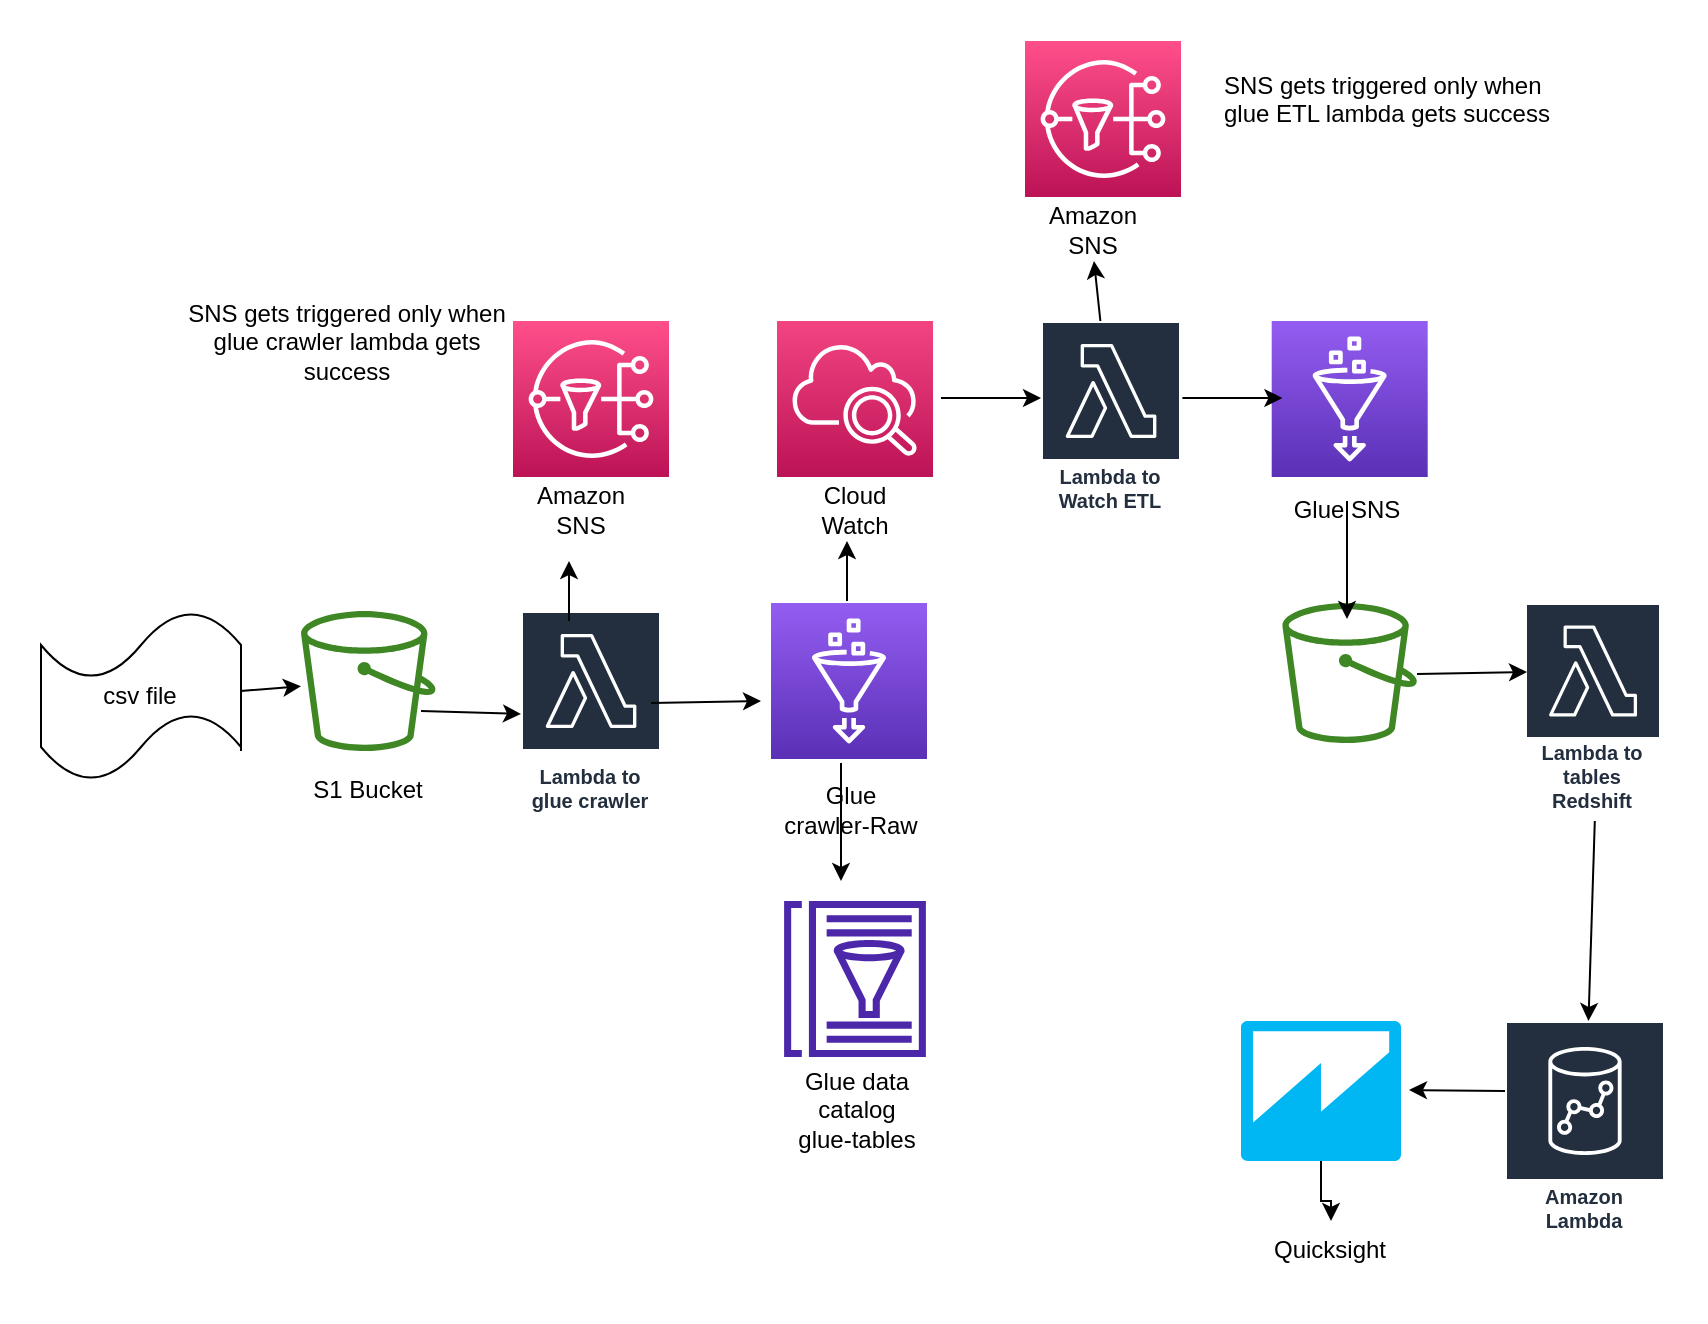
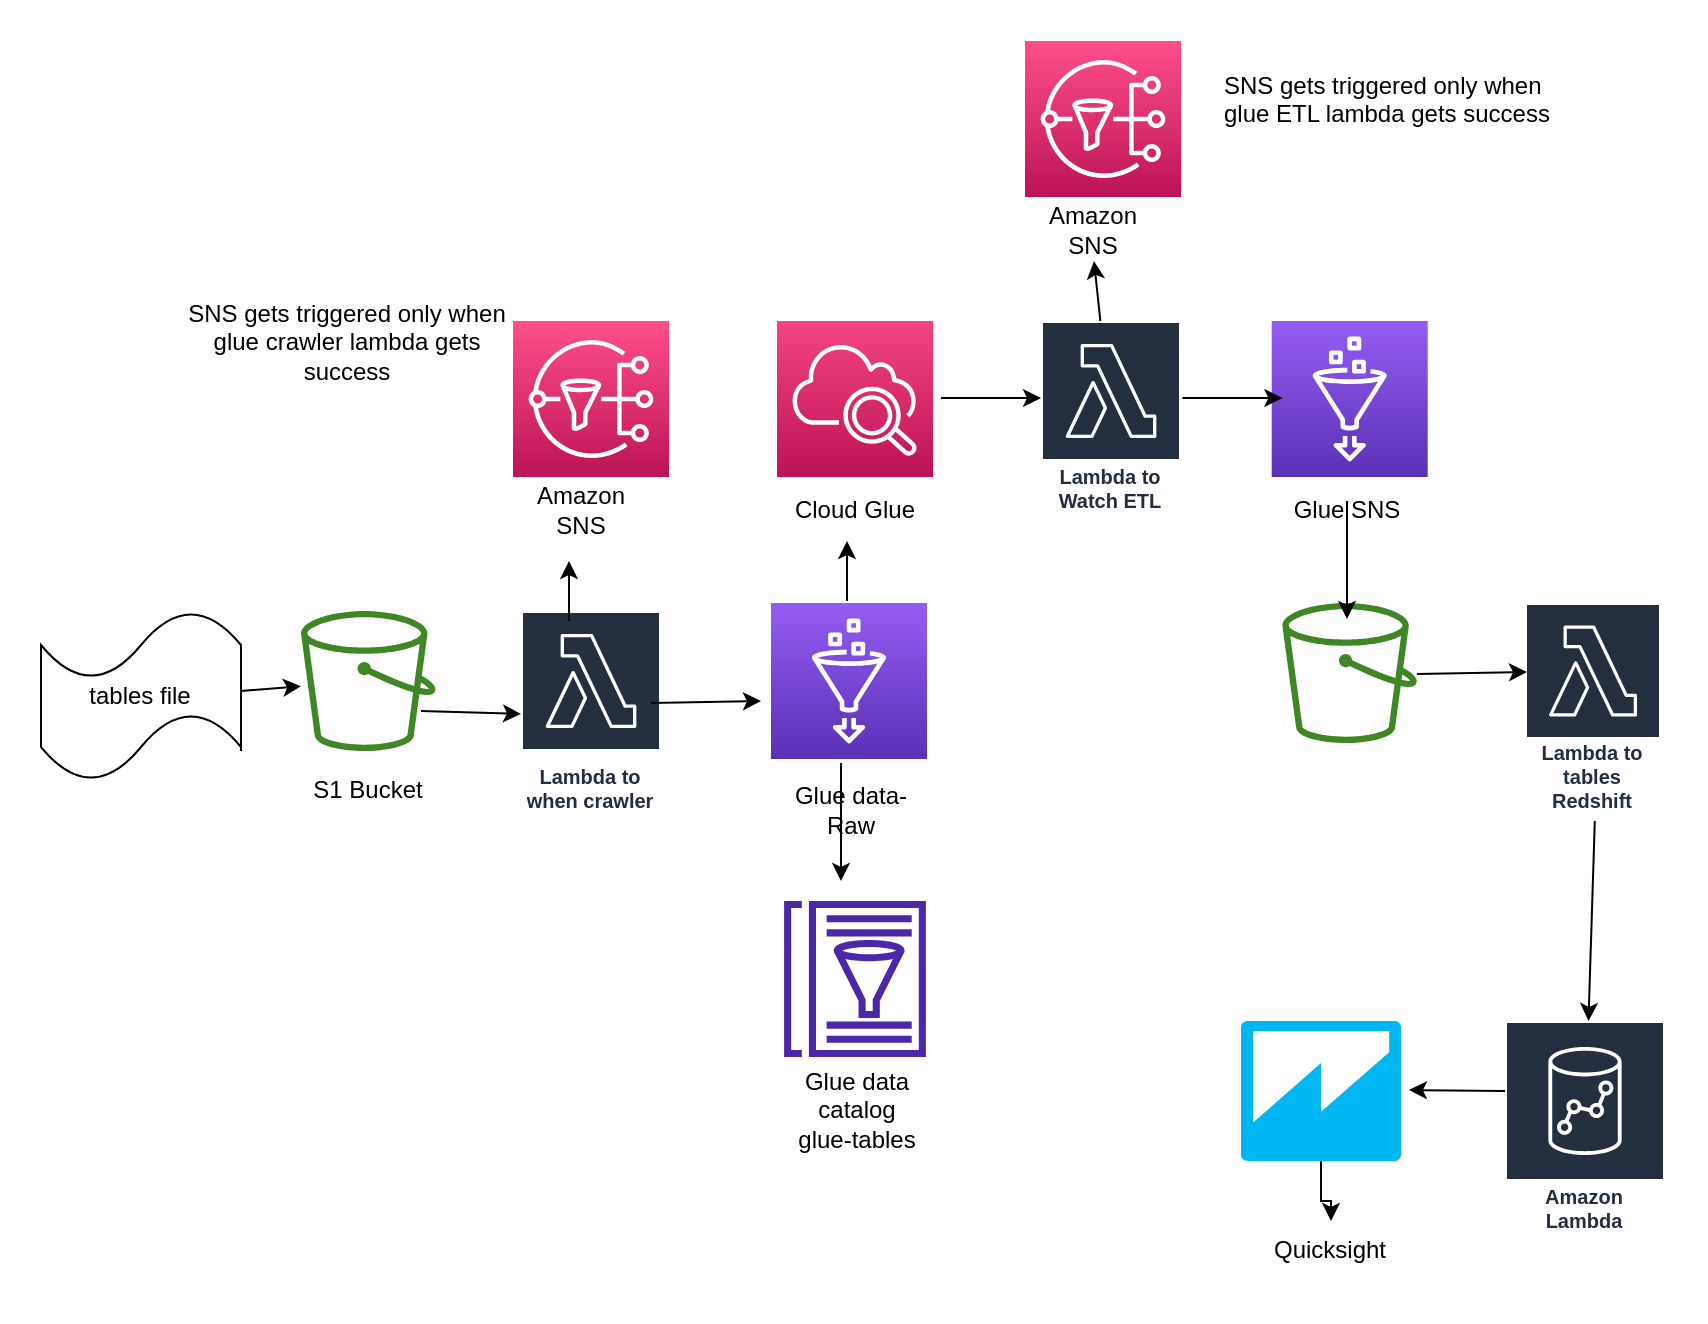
node "Cloud Watch": label "Cloud Watch" -> "Cloud Glue"
node "csv file": label "csv file" -> "tables file"
node "Lambda to glue crawler": label "Lambda to glue crawler" -> "Lambda to when crawler"
node "Glue crawler-Raw": label "Glue crawler-Raw" -> "Glue data-Raw"
